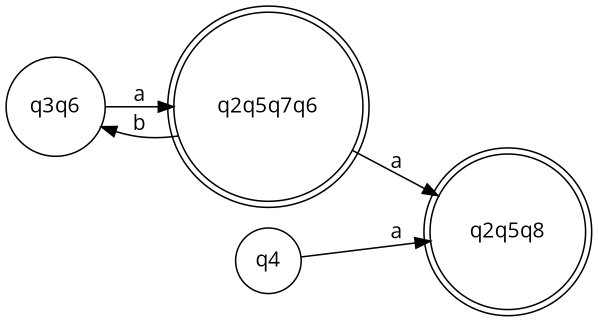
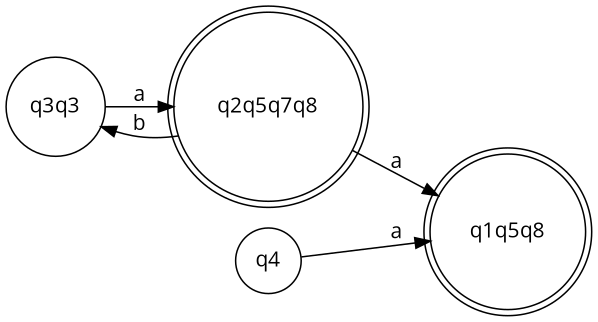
node "q3q6": label "q3q6" -> "q3q3"
node "q2q5q7q6": label "q2q5q7q6" -> "q2q5q7q8"
node "q2q5q8": label "q2q5q8" -> "q1q5q8"
